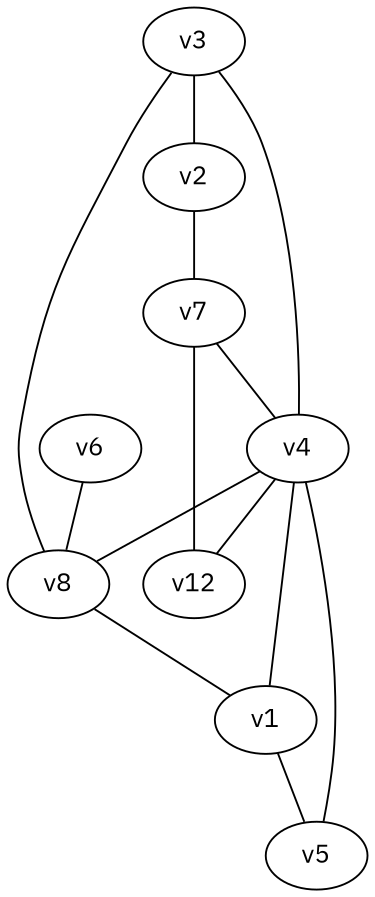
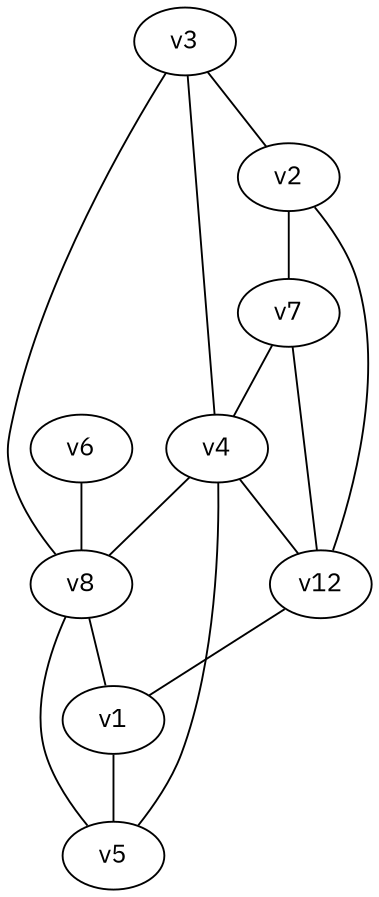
edge "v2" -- "v12": added
edge "v4" -- "v1": now "v12" -- "v1"
edge "v8" -- "v5": added
